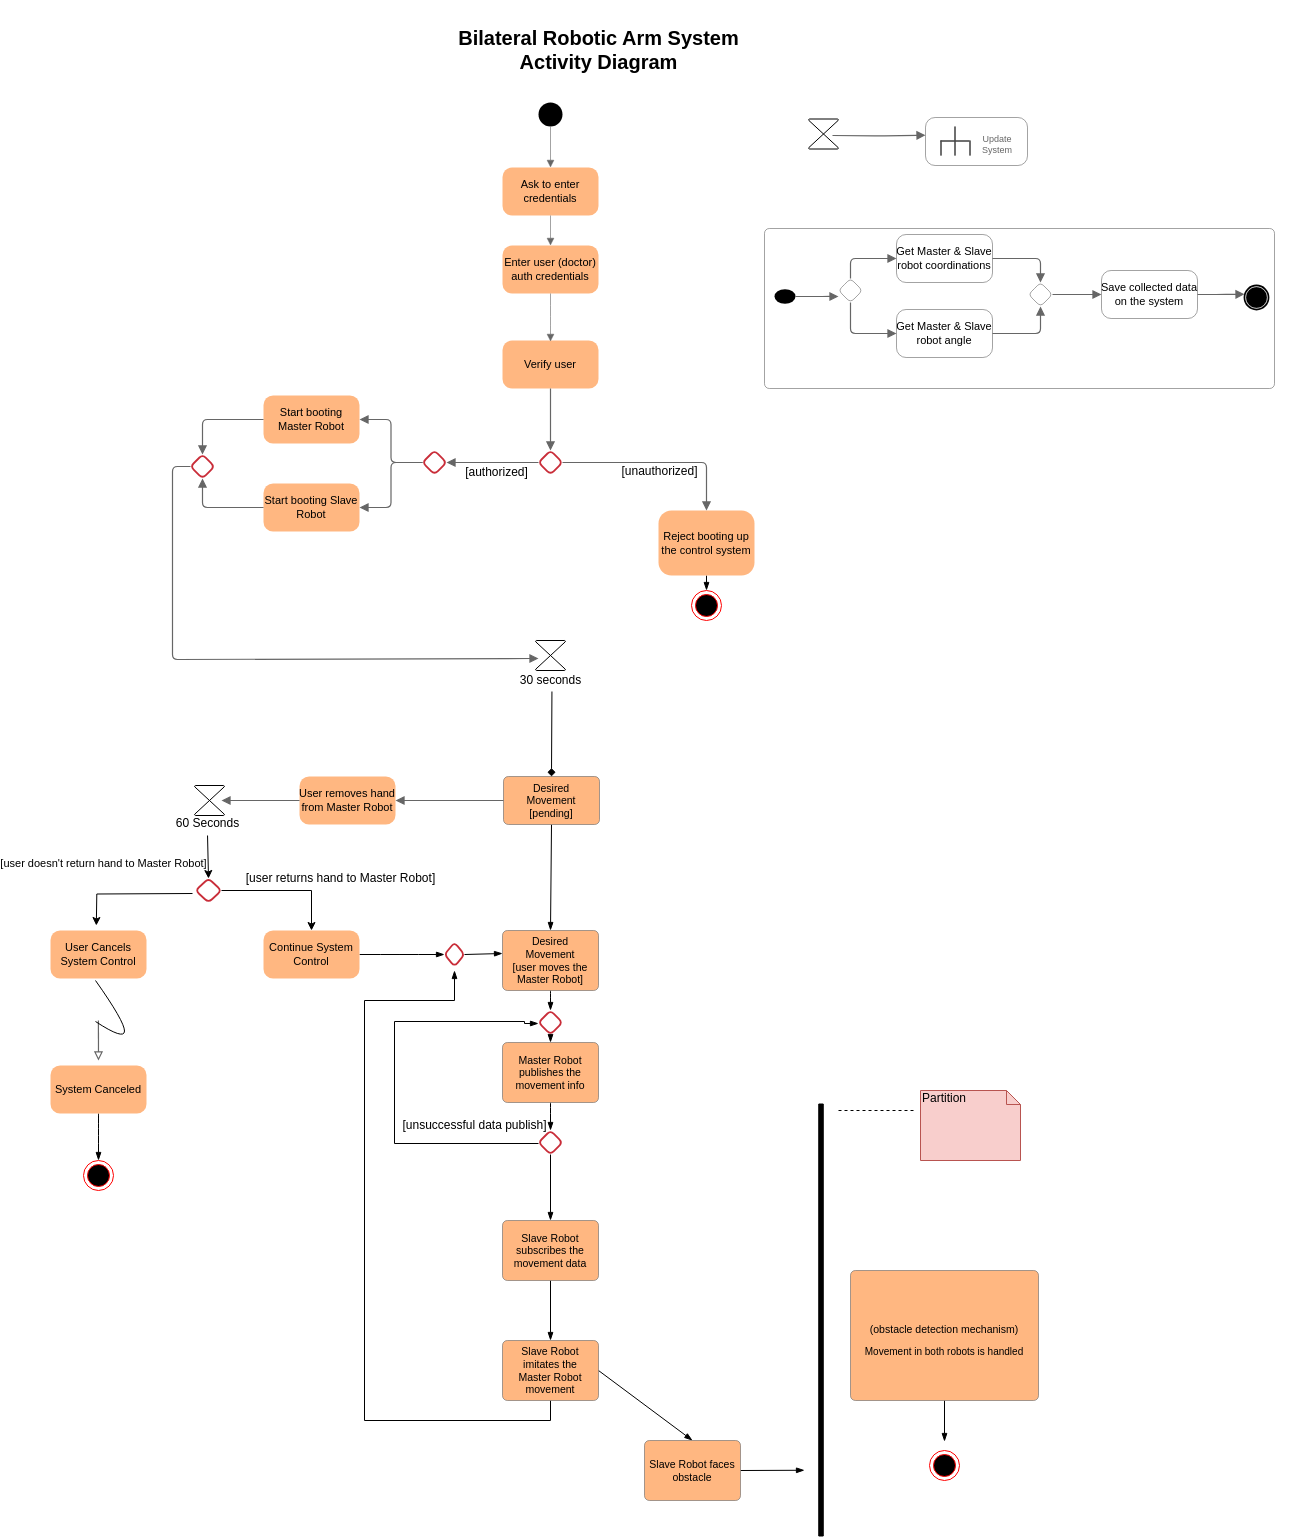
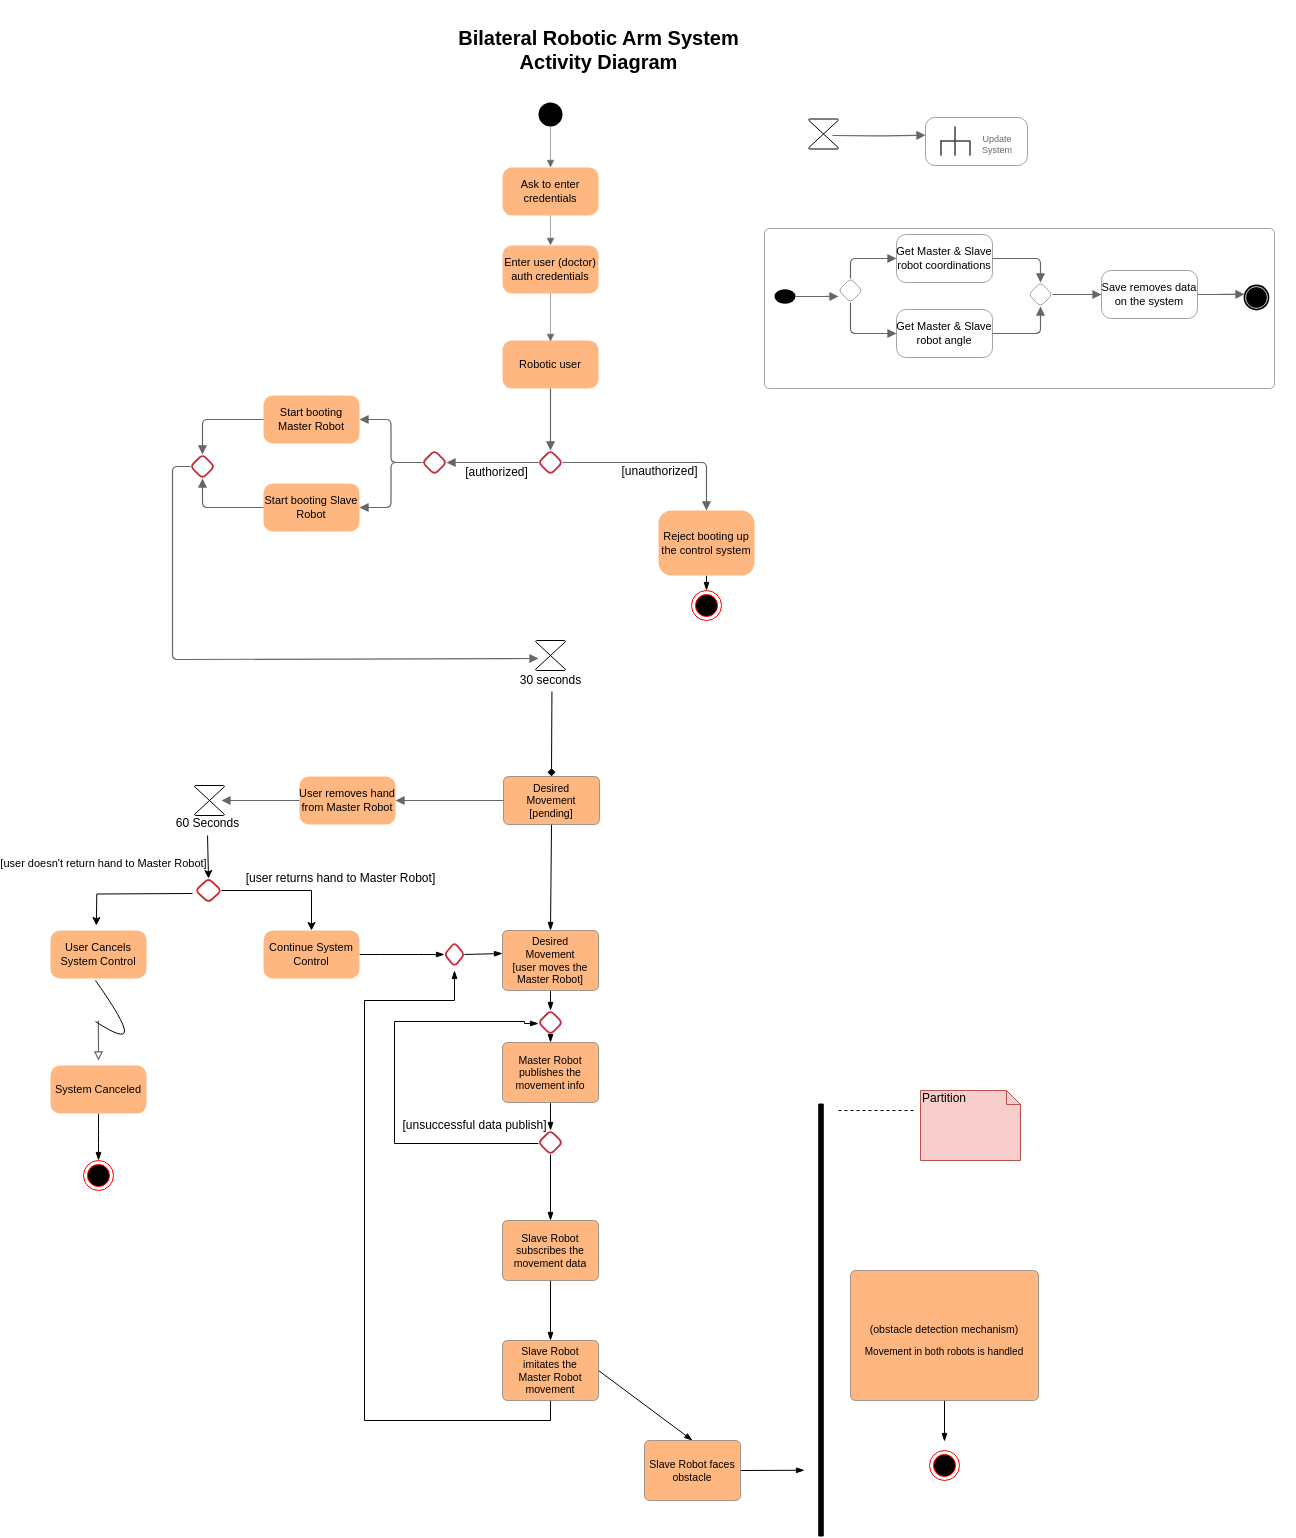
node "Save collected data on the system": label "Save collected data on the system" -> "Save removes data on the system"
node "Verify user": label "Verify user" -> "Robotic user"
